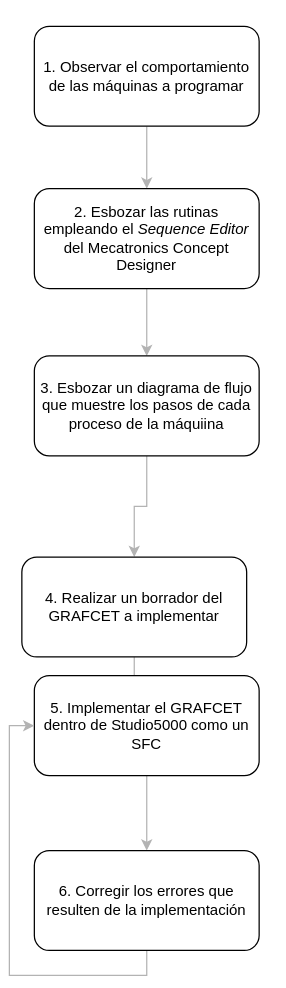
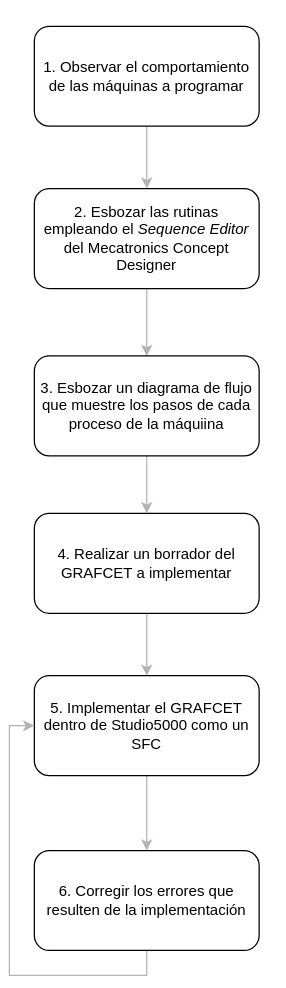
node "4. Realizar un borrador del GRAFCET a implementar": moved (134, 607) -> (147, 563)
